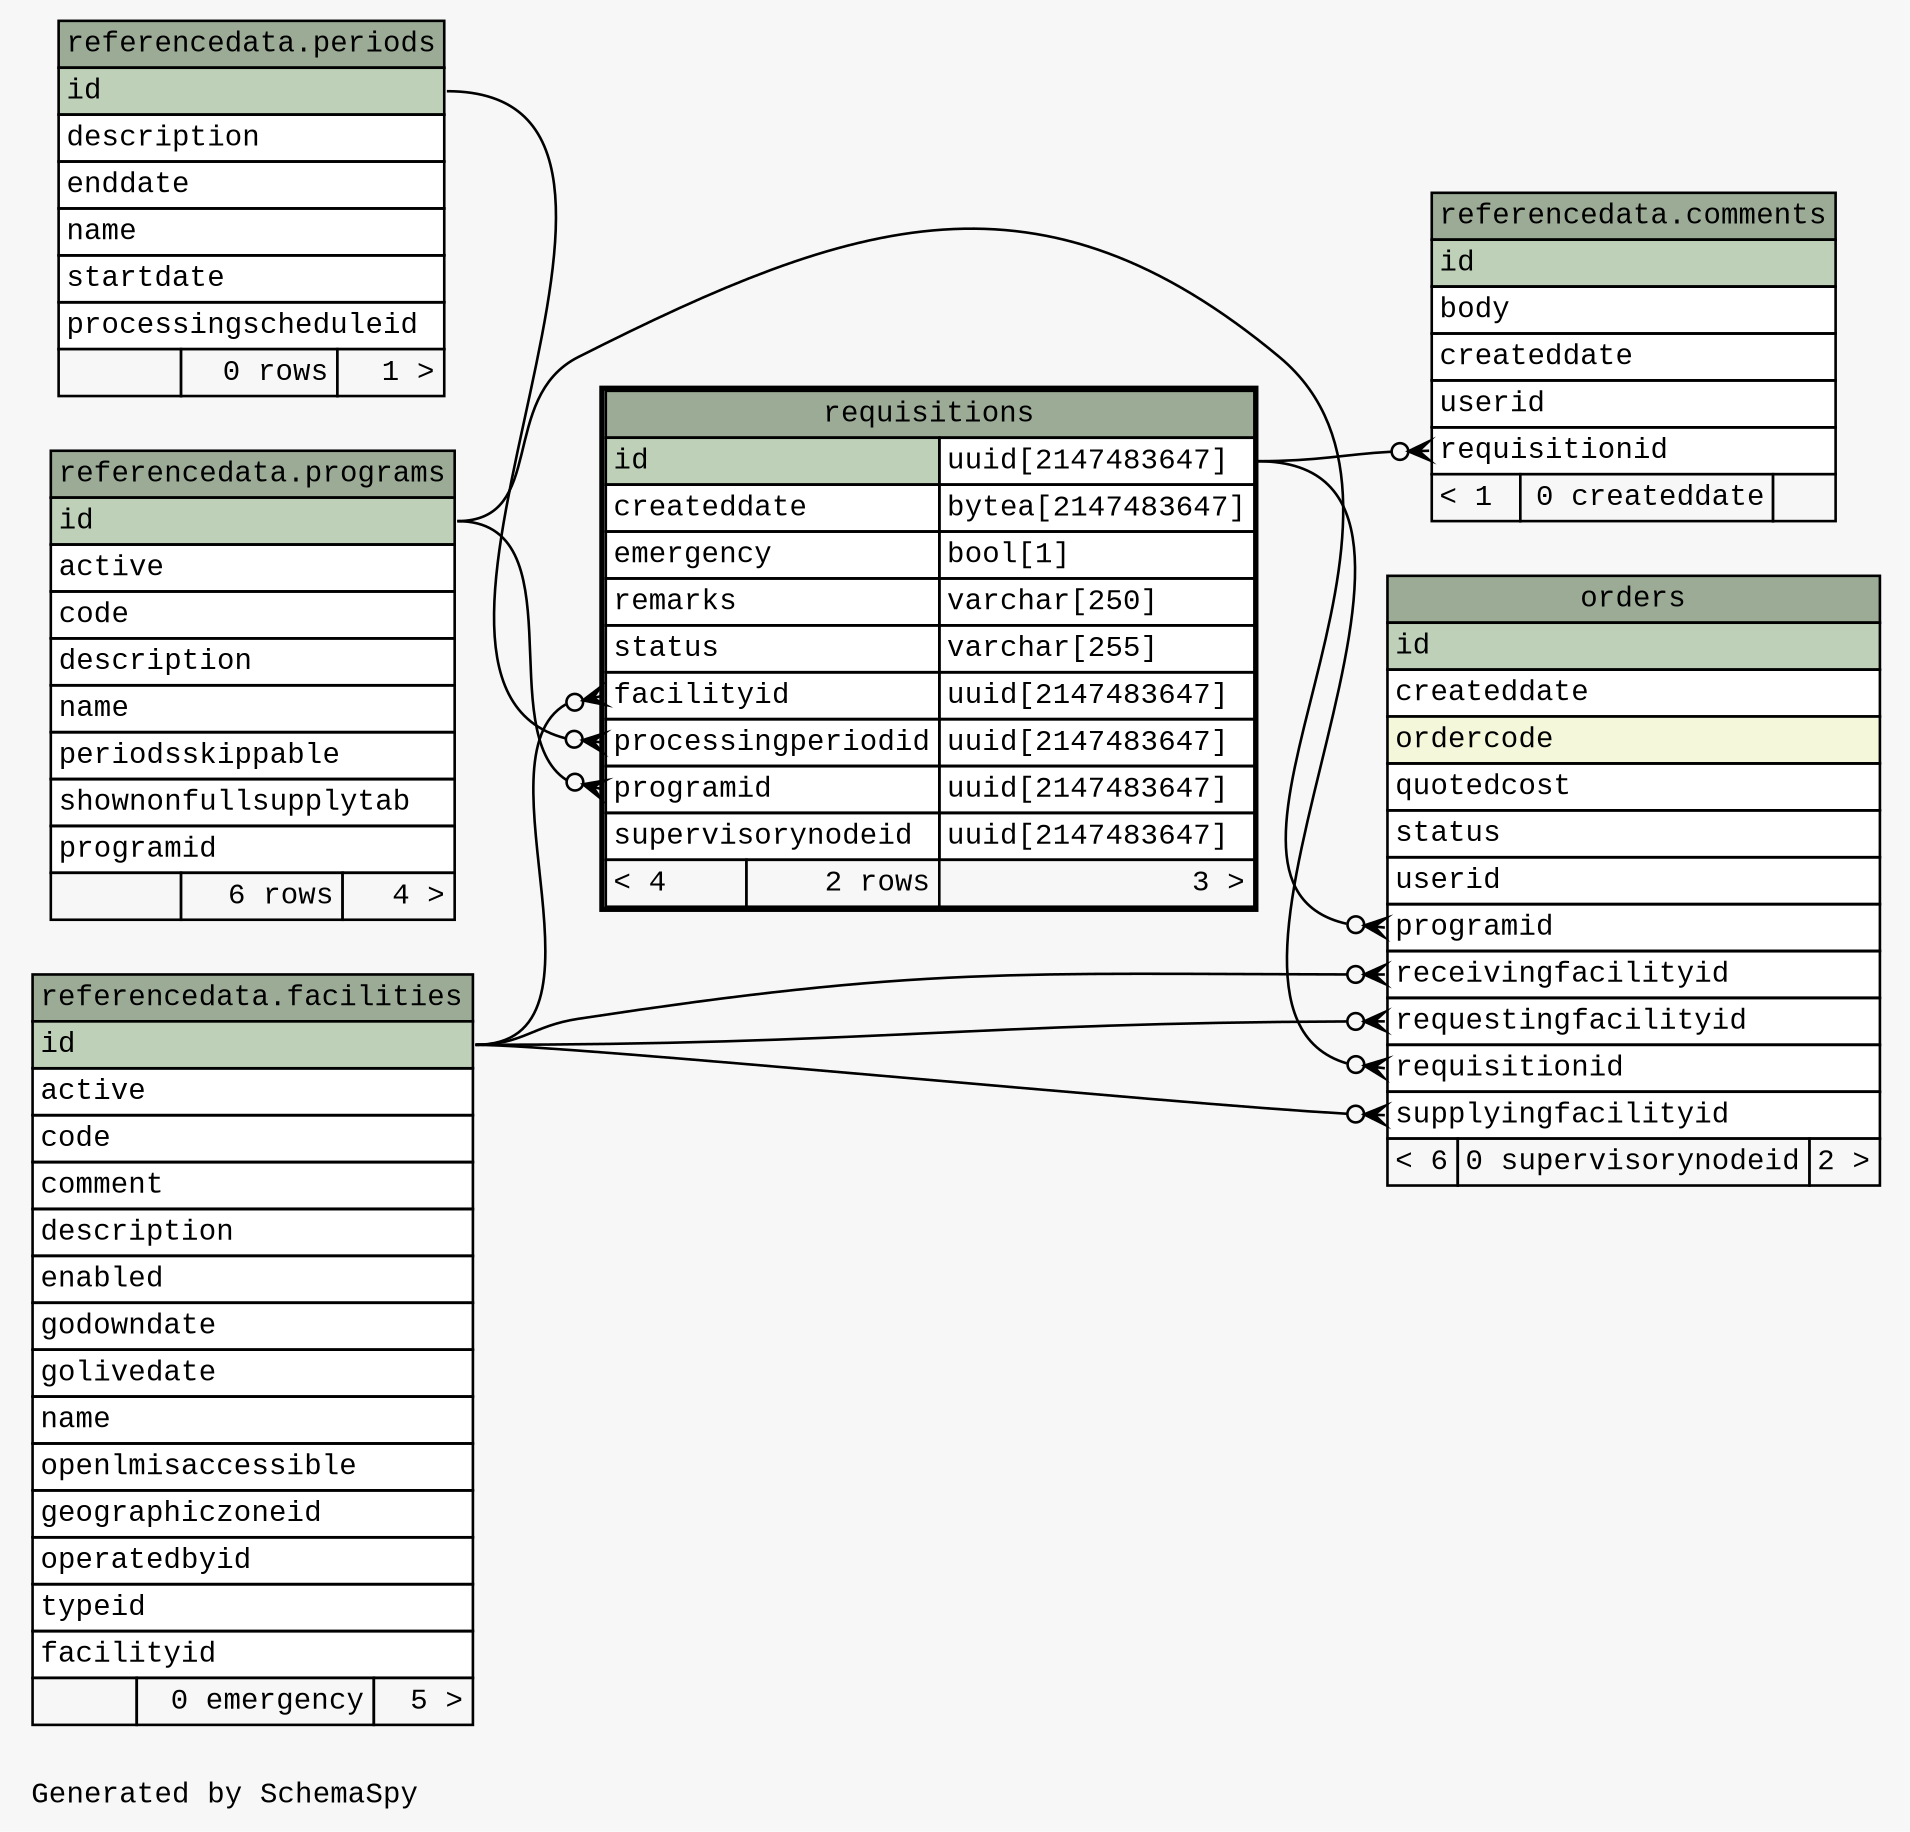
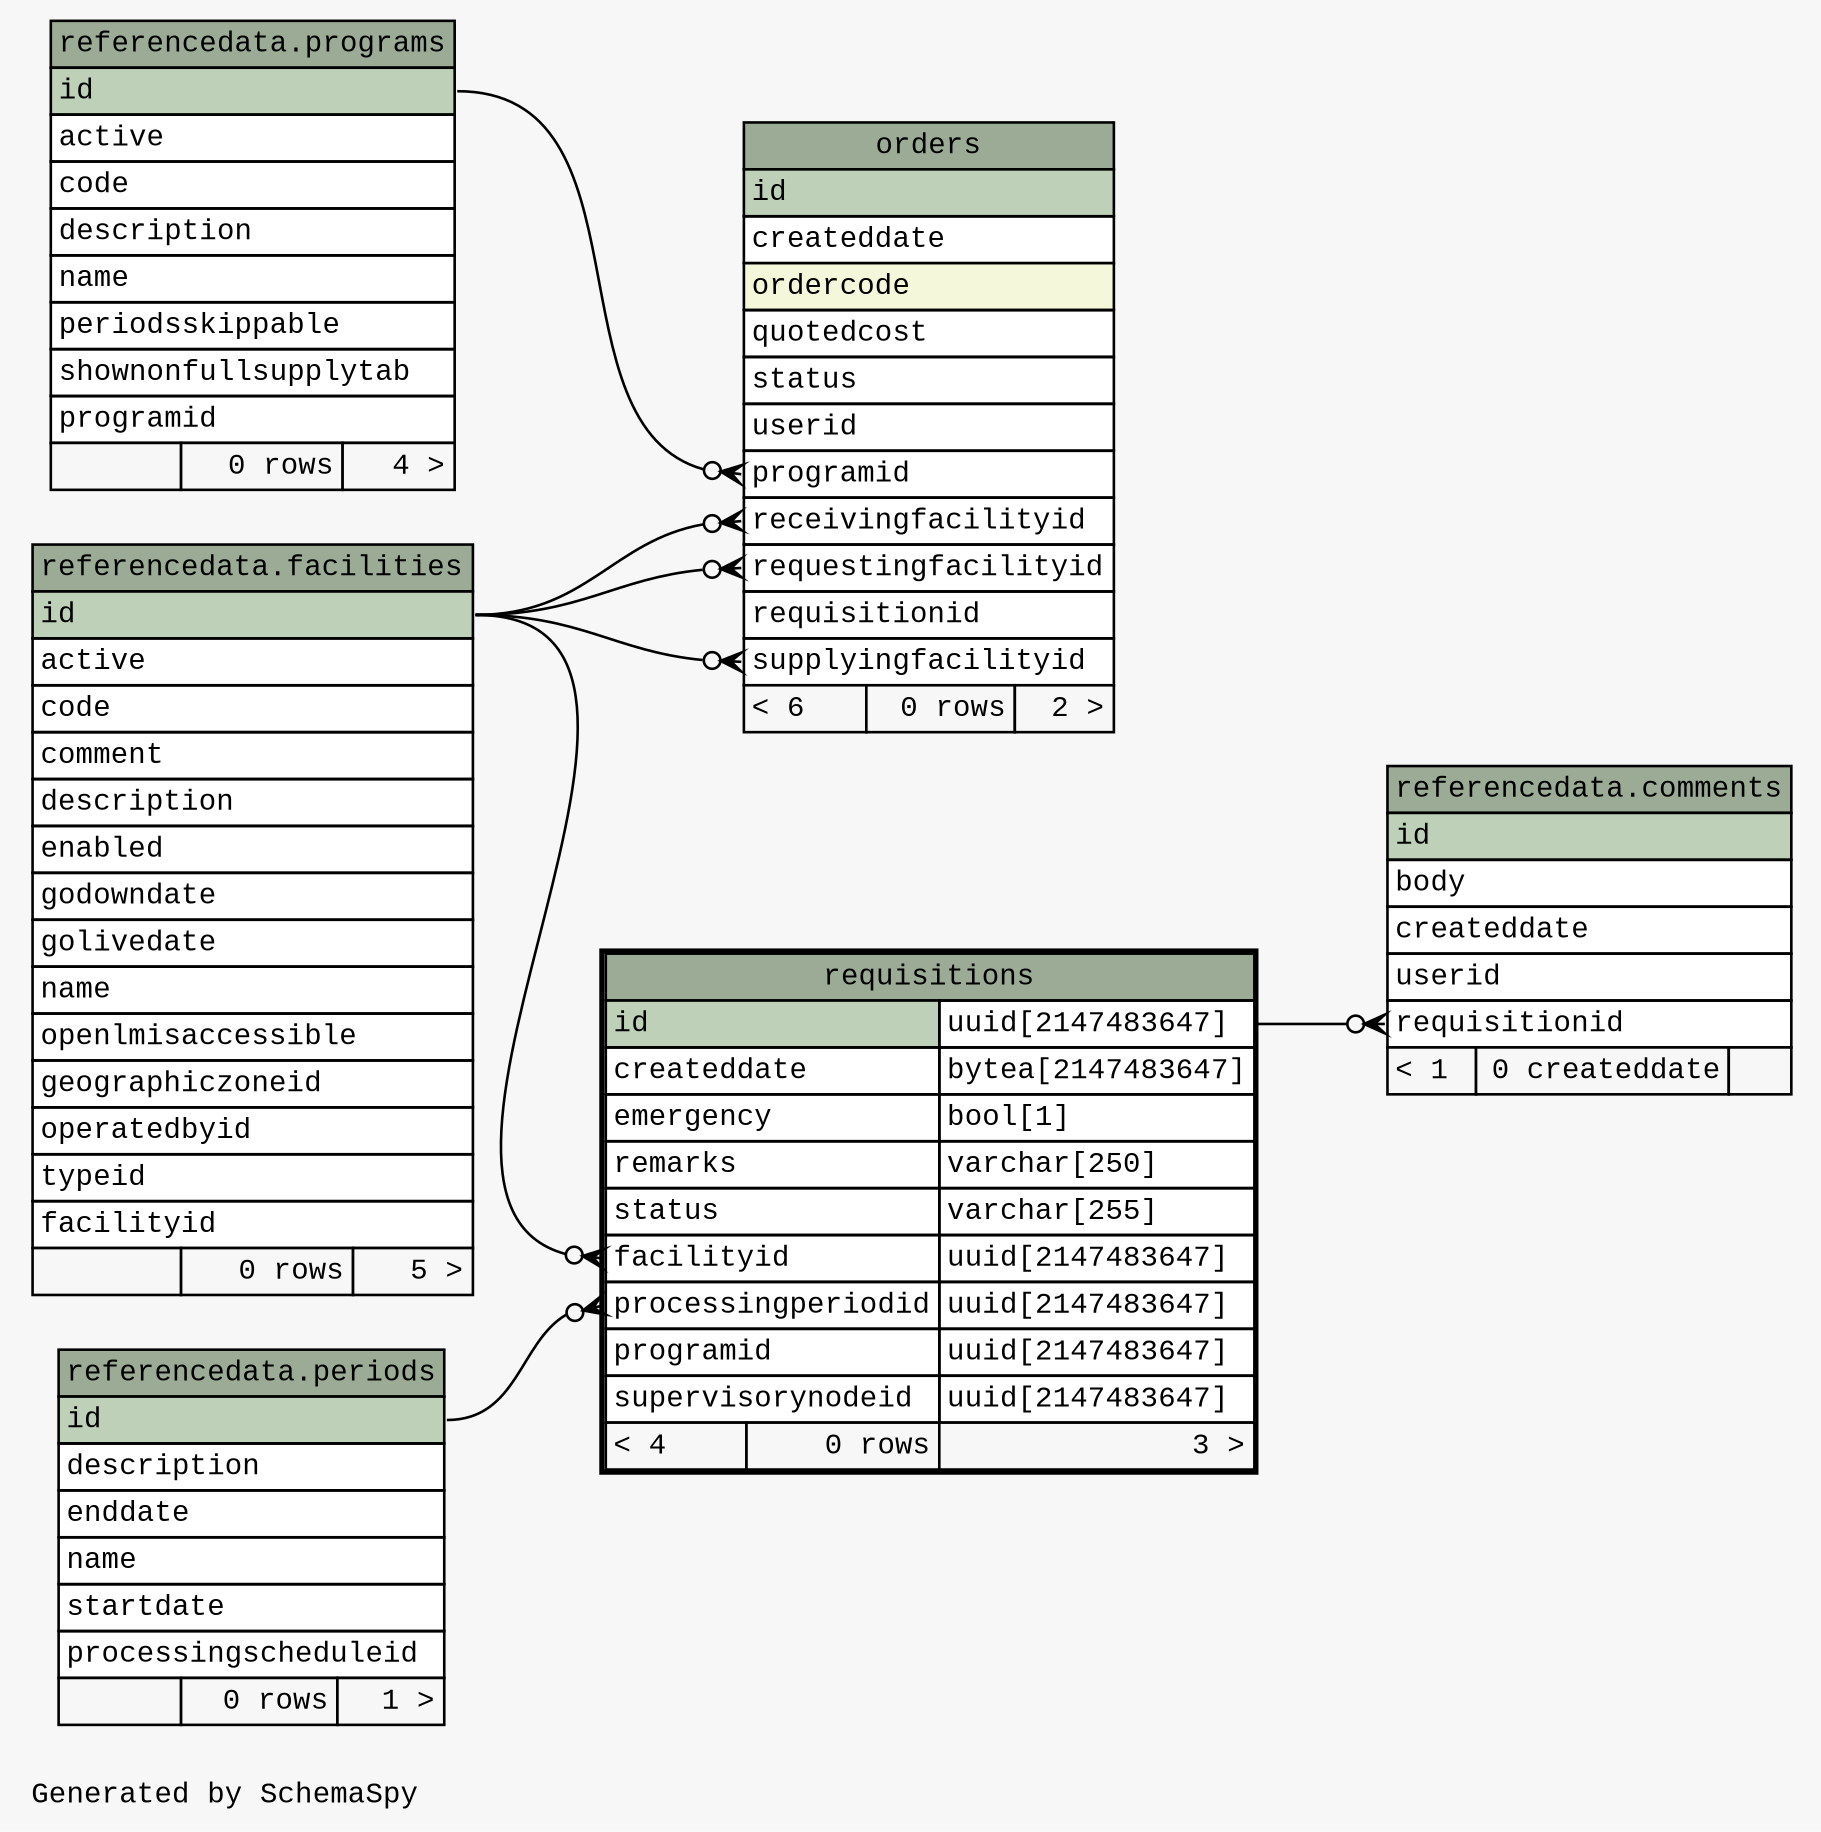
edge "referencedata.programs" -> "requisitions": removed
edge "requisitions" -> "orders": removed
node "requisitions": text "2 rows" -> "0 rows"
node "referencedata.programs": text "6 rows" -> "0 rows"
node "orders": text "0 supervisorynodeid" -> "0 rows"
node "referencedata.facilities": text "0 emergency" -> "0 rows"
